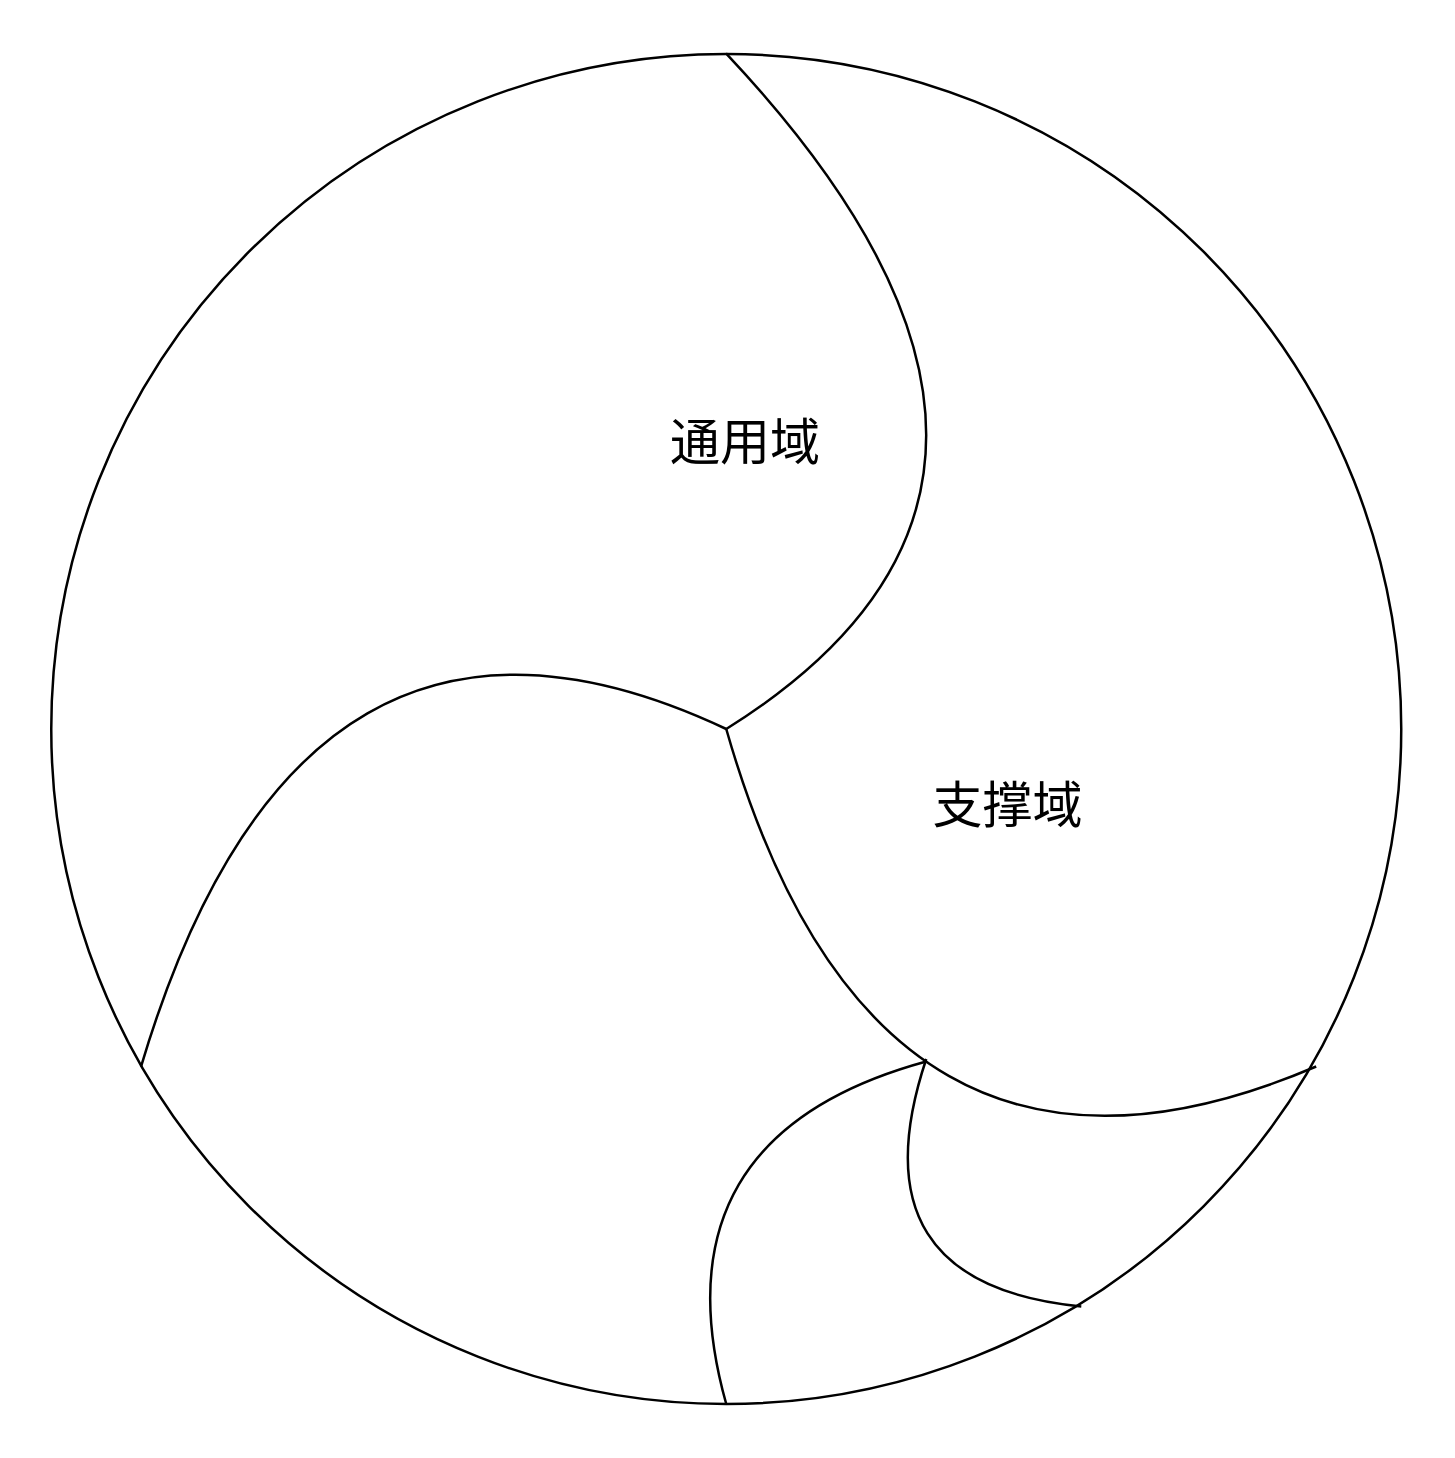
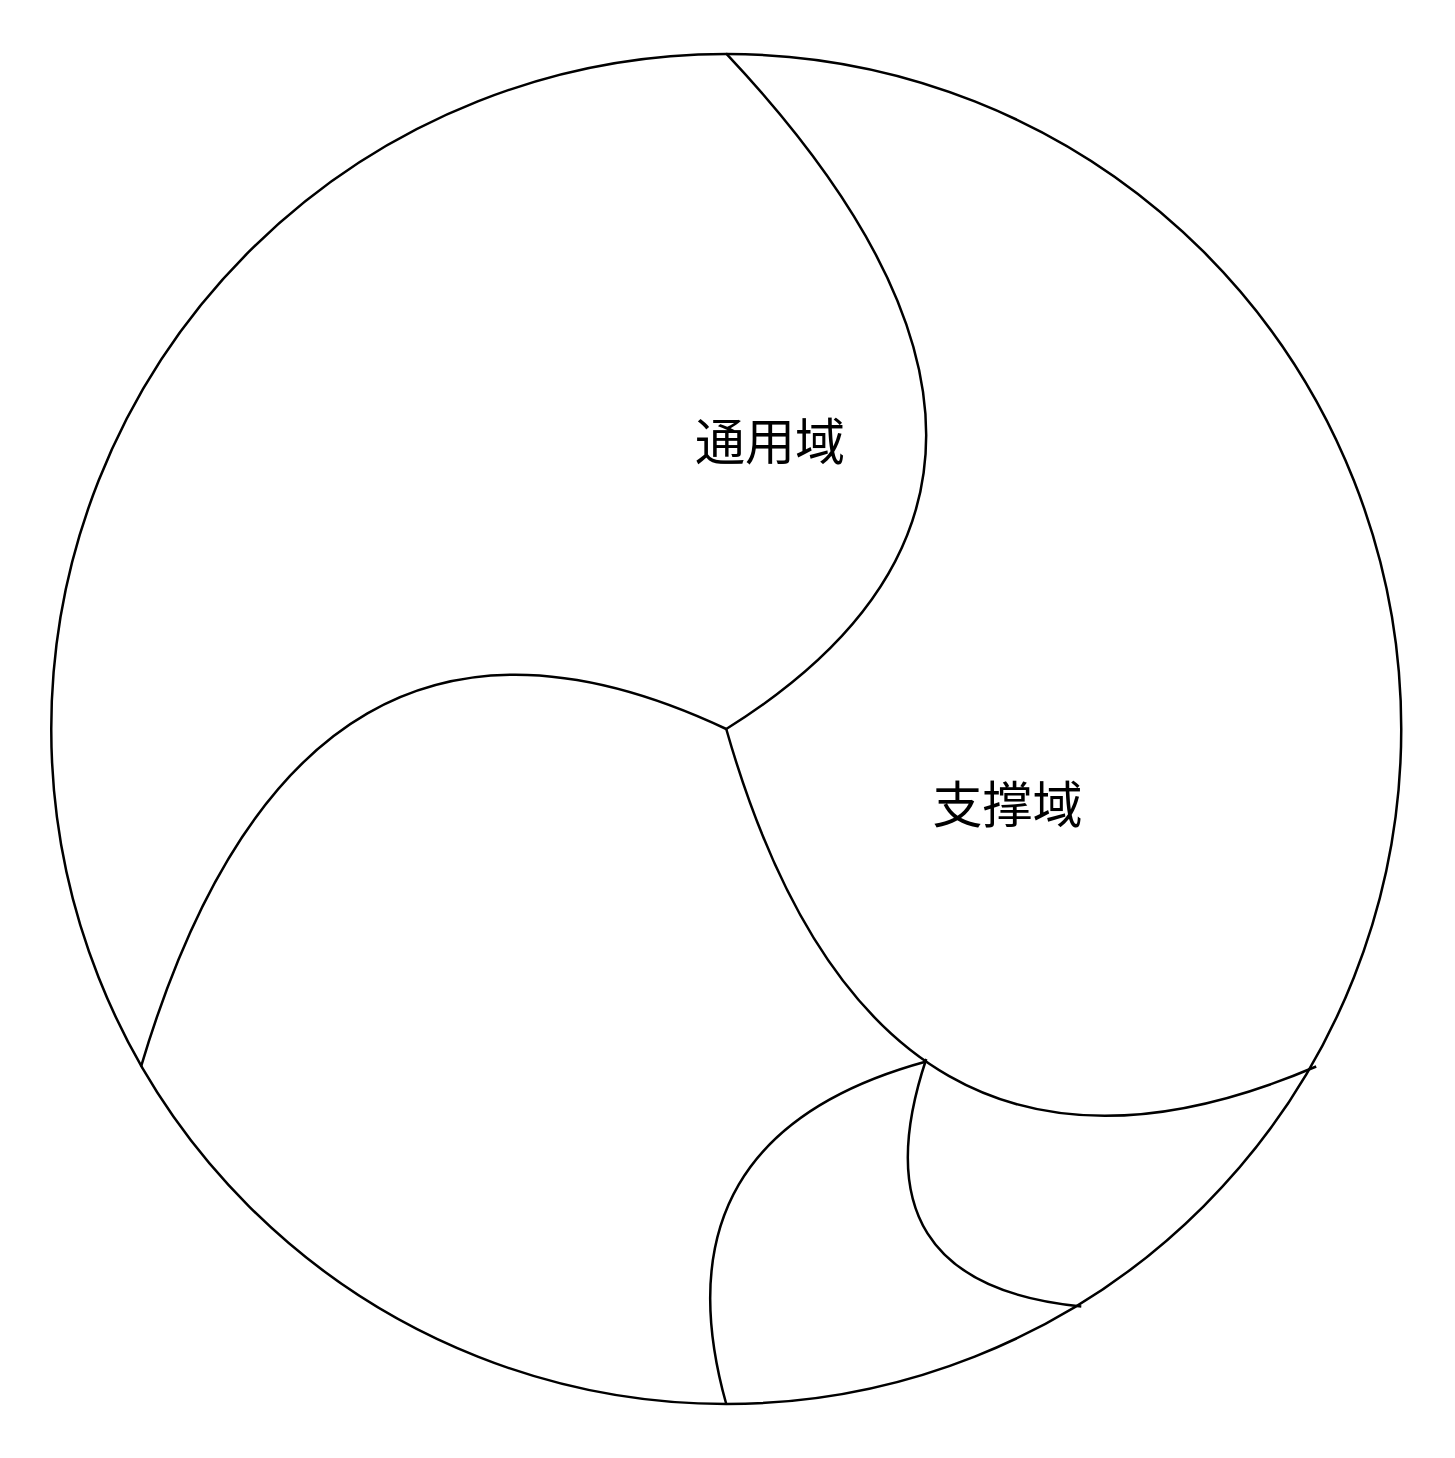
node "通用域": moved (746, 441) -> (771, 441)
